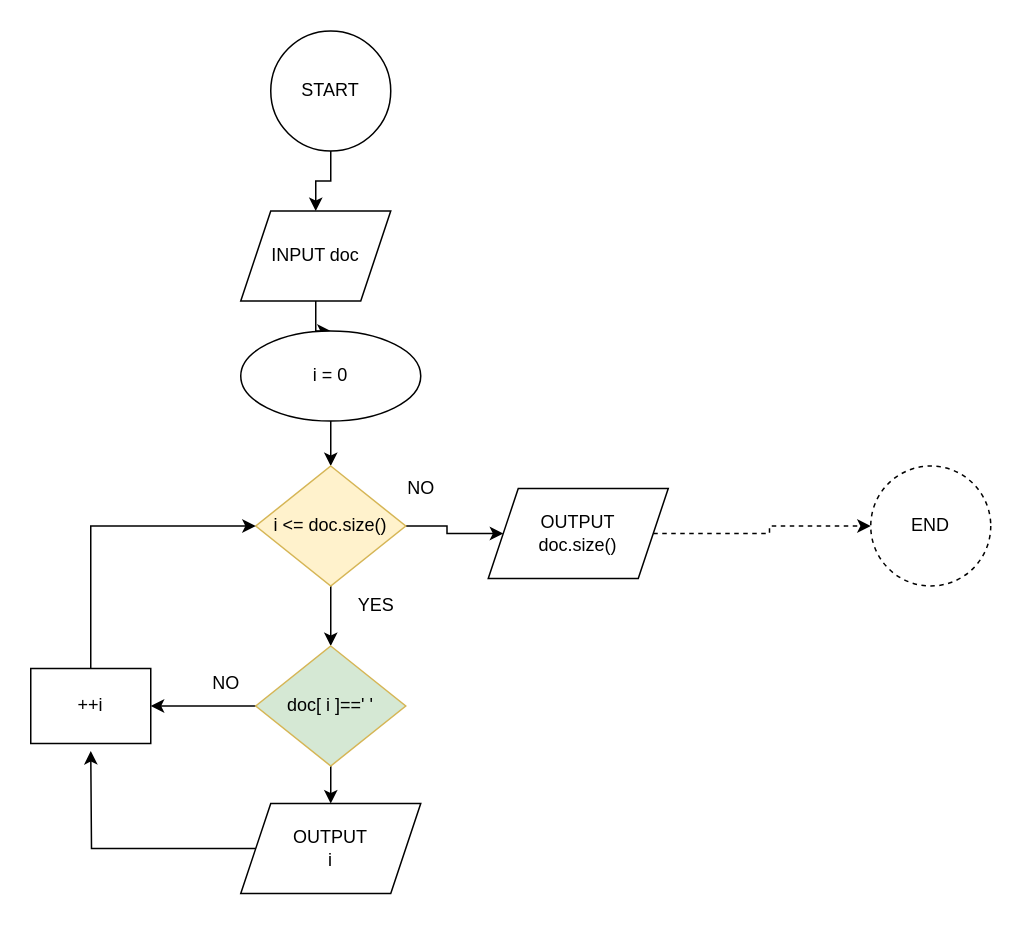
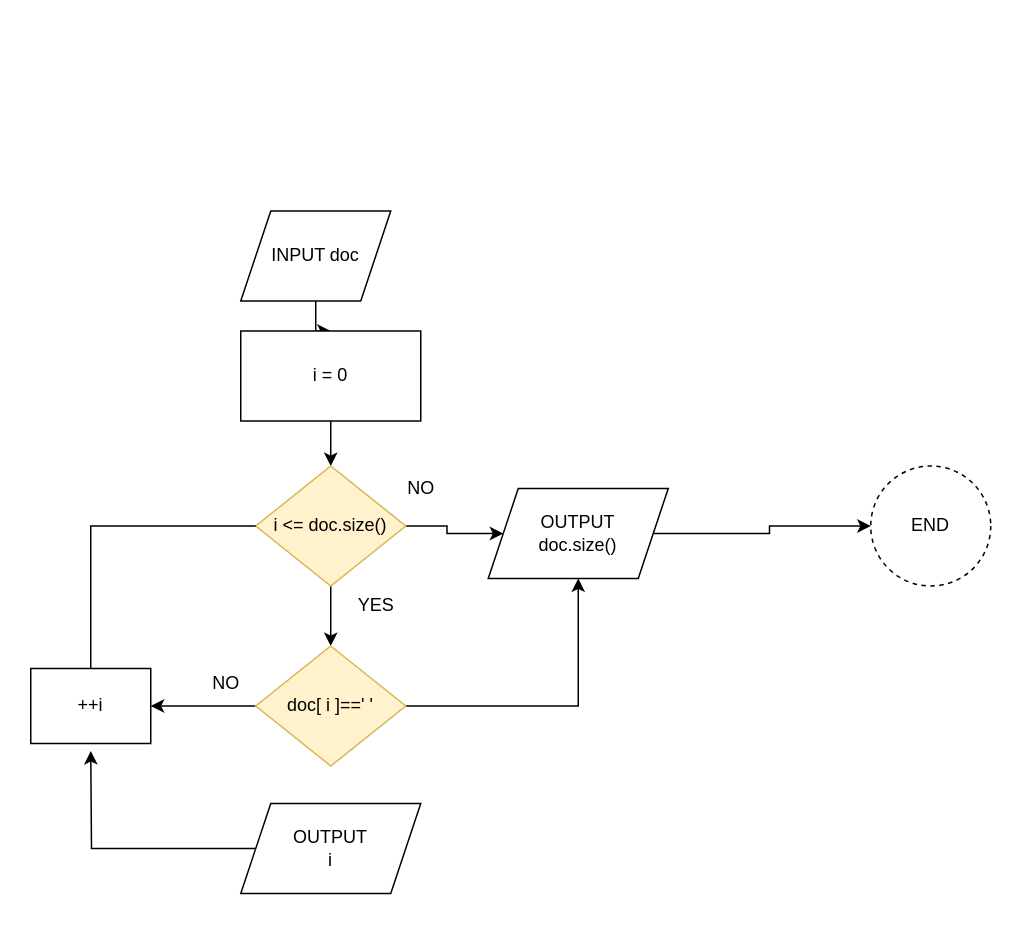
node "START": removed
edge "START" -> "INPUT doc": removed
node "i = 0": shape ellipse -> rectangle
edge "++i" -> "i <= doc.size()": arrowhead classic -> none
edge "OUTPUT doc.size()" -> "END": style dashed -> solid
node "doc[ i ]==' '": fillcolor #d5e8d4 -> #fff2cc
edge "doc[ i ]==' '" -> "OUTPUT i": now "doc[ i ]==' '" -> "OUTPUT doc.size()"
